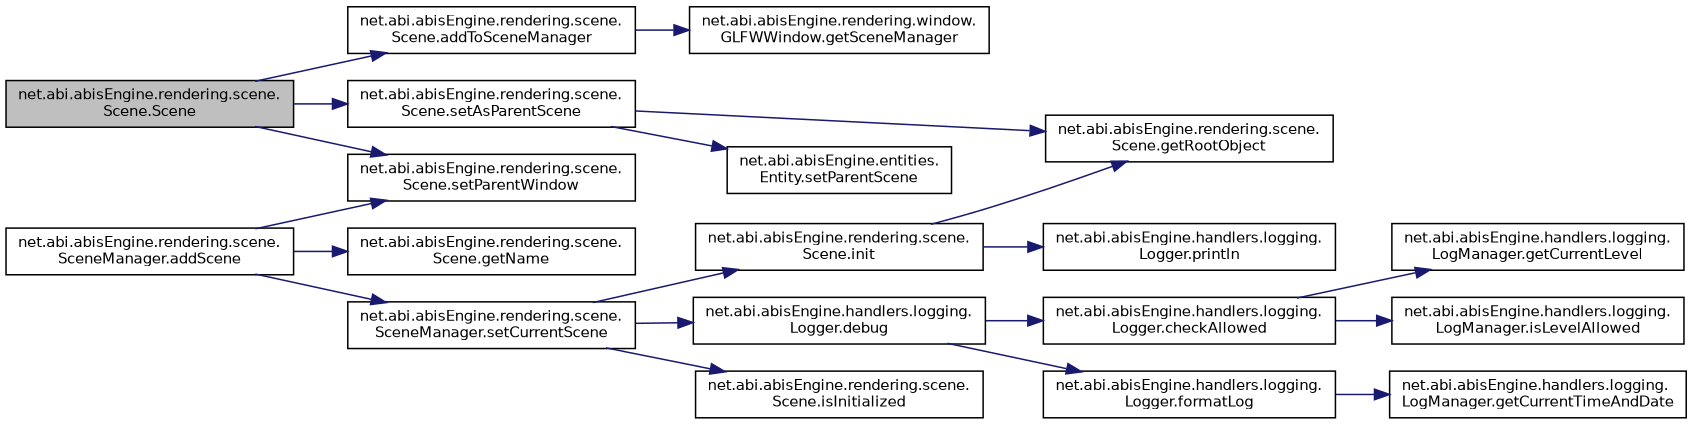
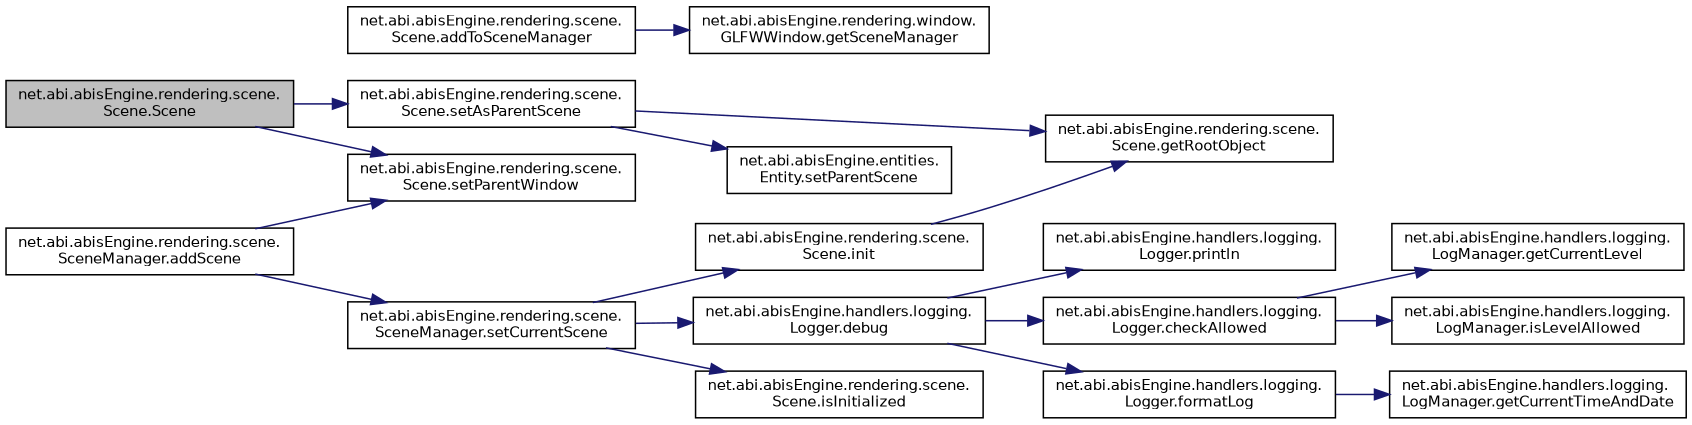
edge "net.abi.abisEngine.rendering.scene. Scene.Scene" -> "net.abi.abisEngine.rendering.scene. Scene.addToSceneManager": removed
edge "net.abi.abisEngine.rendering.scene. Scene.init" -> "net.abi.abisEngine.handlers.logging. Logger.println": now "net.abi.abisEngine.handlers.logging. Logger.debug" -> "net.abi.abisEngine.handlers.logging. Logger.println"
node "net.abi.abisEngine.rendering.scene. Scene.getName": removed
